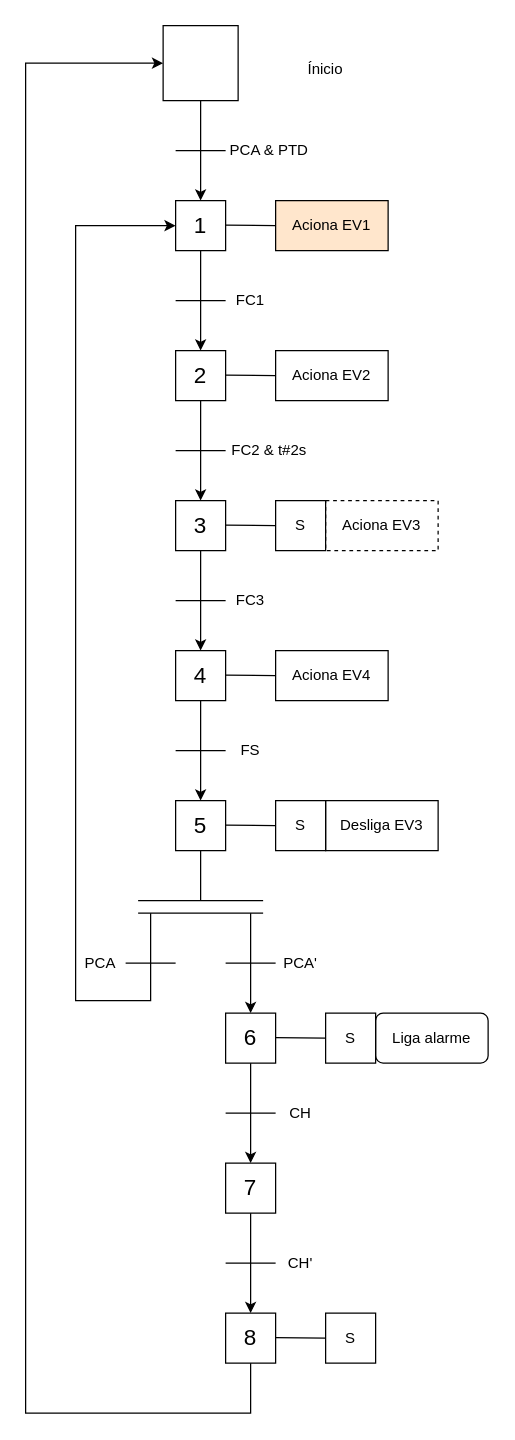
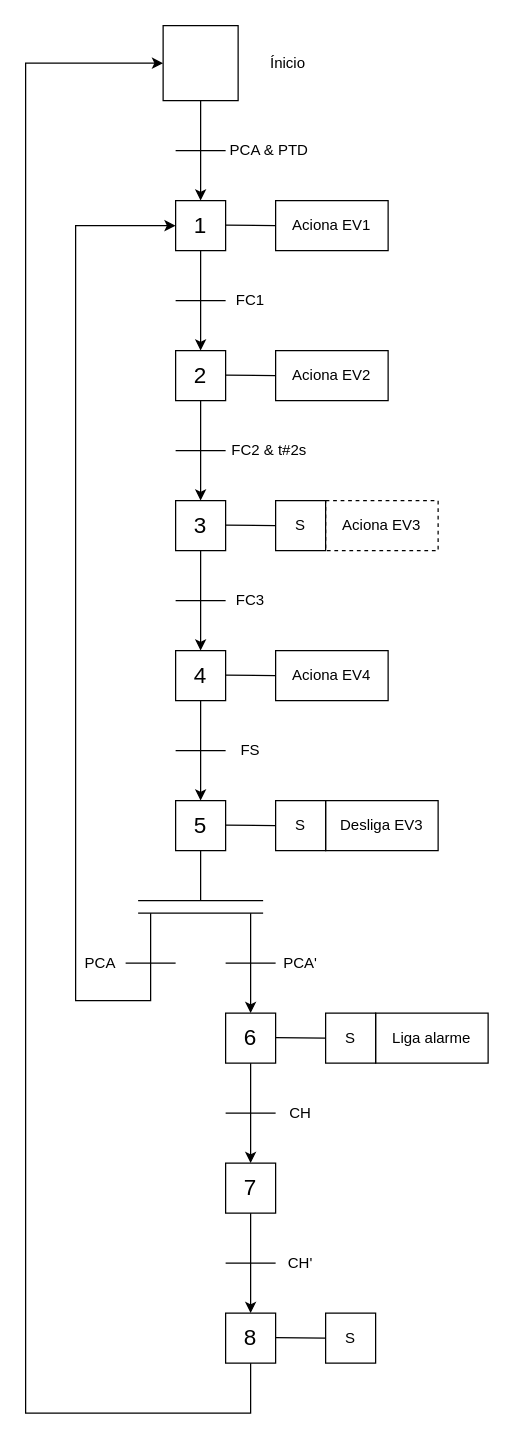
node "Ínicio": moved (326, 69) -> (288, 63)
node "Aciona EV1": fillcolor #ffe6cc -> #ffffff
node "Liga alarme": shape rounded rectangle -> rectangle
